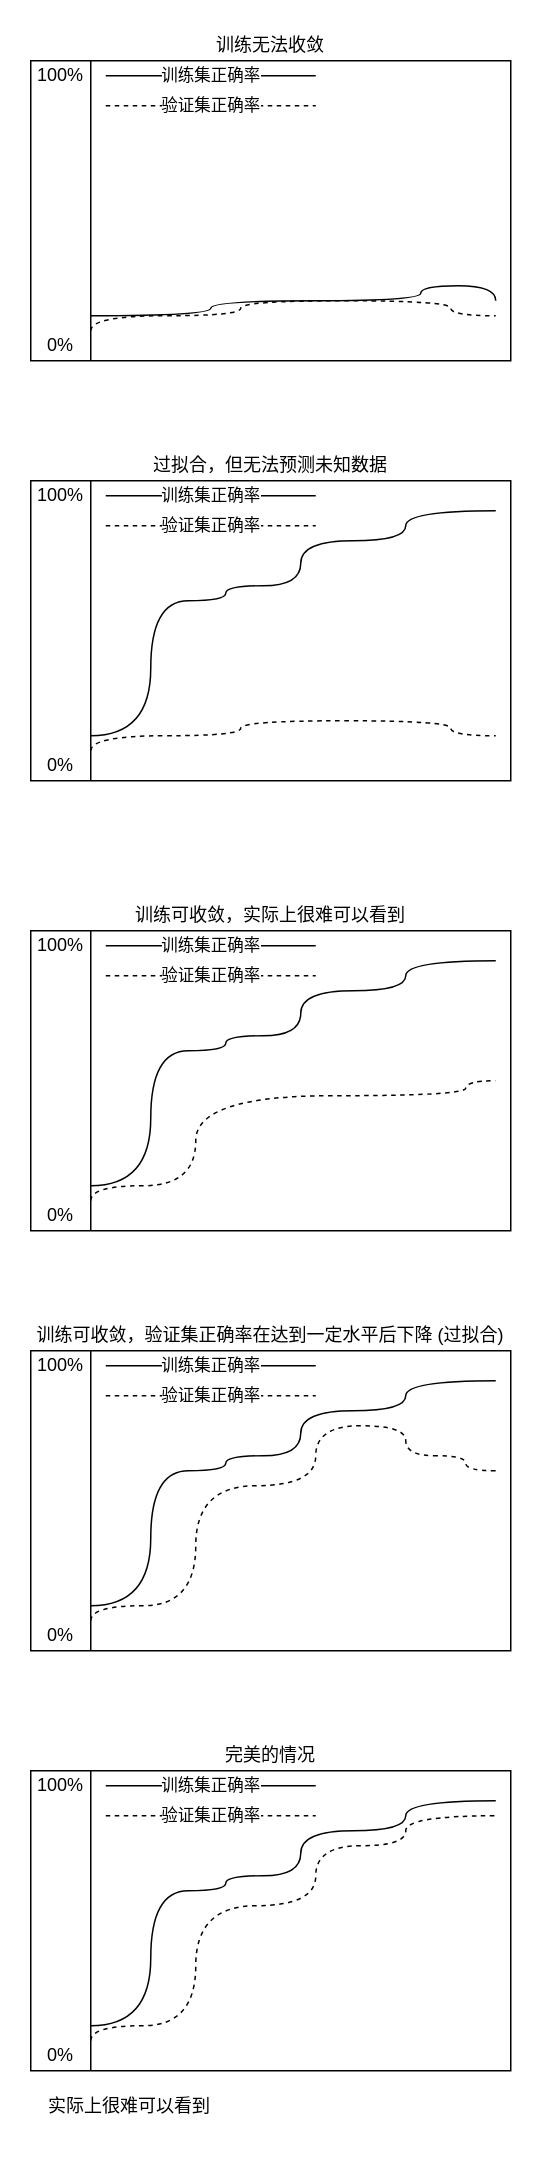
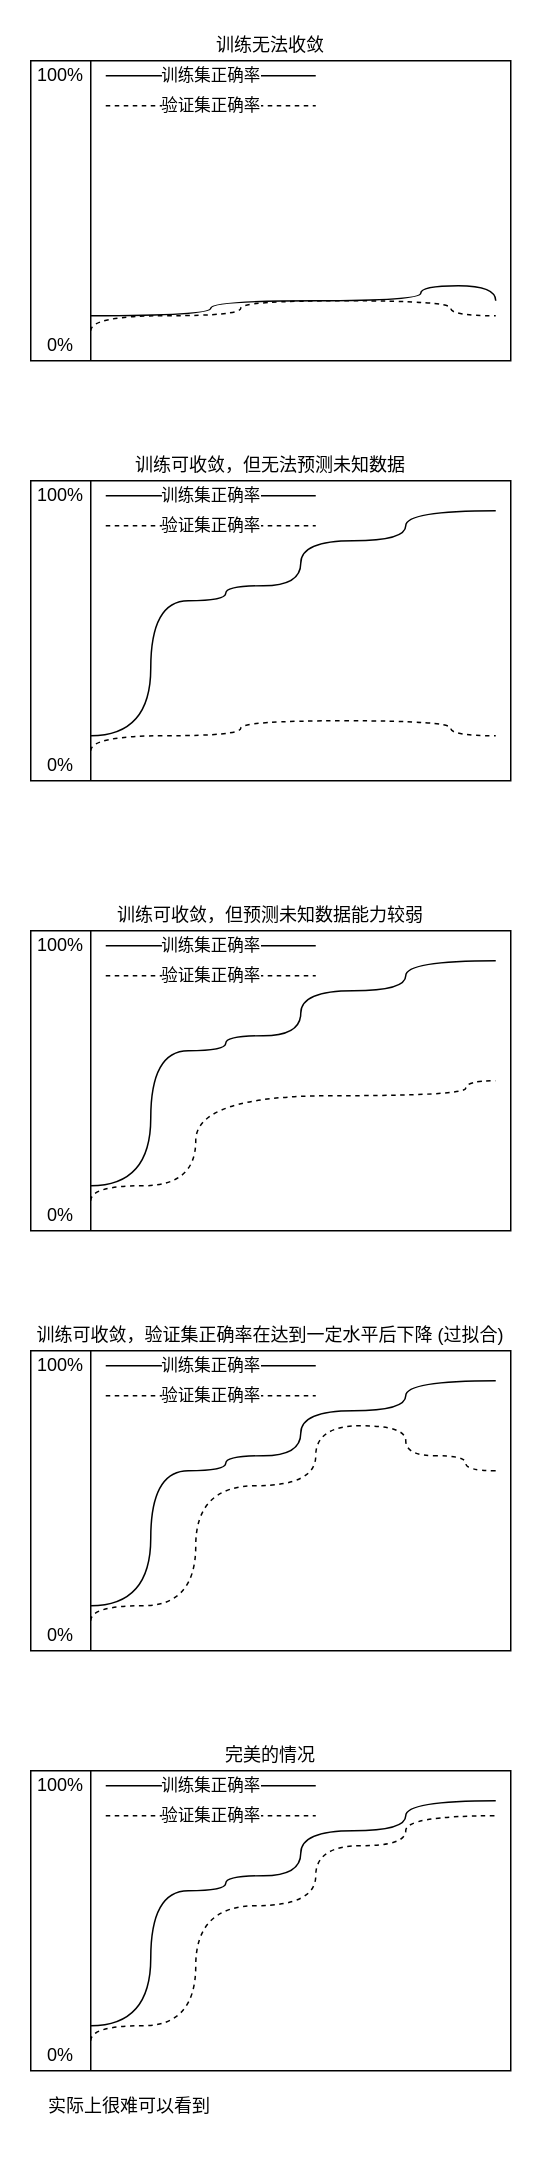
node "过拟合，但无法预测未知数据": label "过拟合，但无法预测未知数据" -> "训练可收敛，但无法预测未知数据"
node "训练可收敛，实际上很难可以看到": label "训练可收敛，实际上很难可以看到" -> "训练可收敛，但预测未知数据能力较弱"
